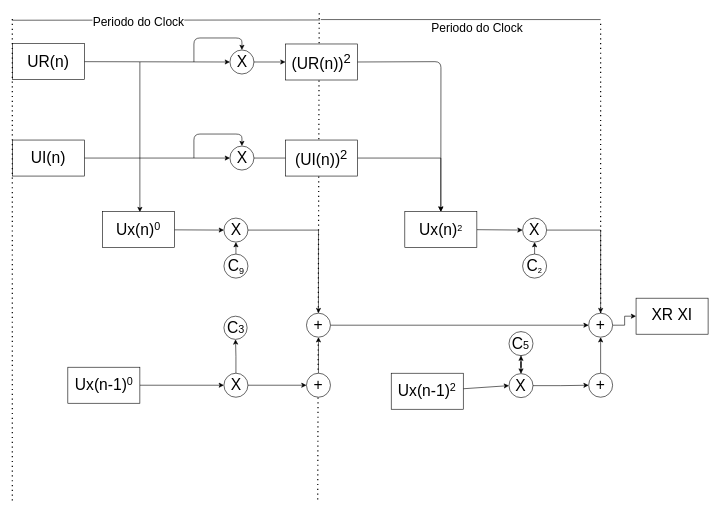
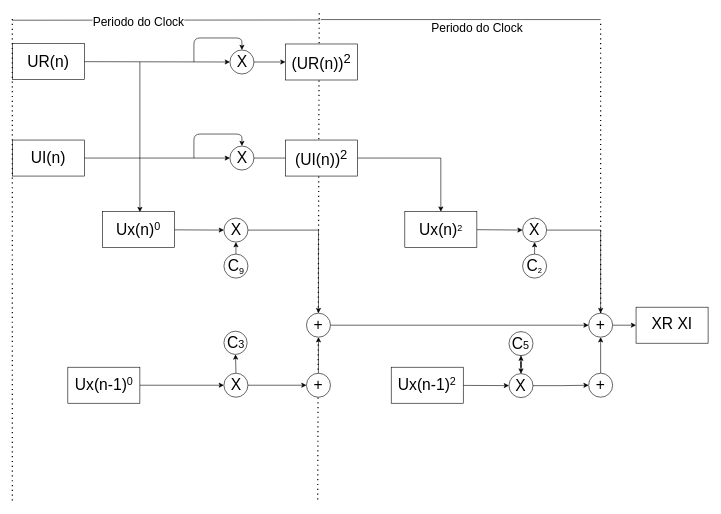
edge "(UR(n))2" -> "Ux(n)2": removed
node "XR XI": moved (672, 316) -> (672, 325)
node "C3": moved (235, 328) -> (235, 343)
node "Ux(n-1)2": moved (427, 391) -> (427, 385)
